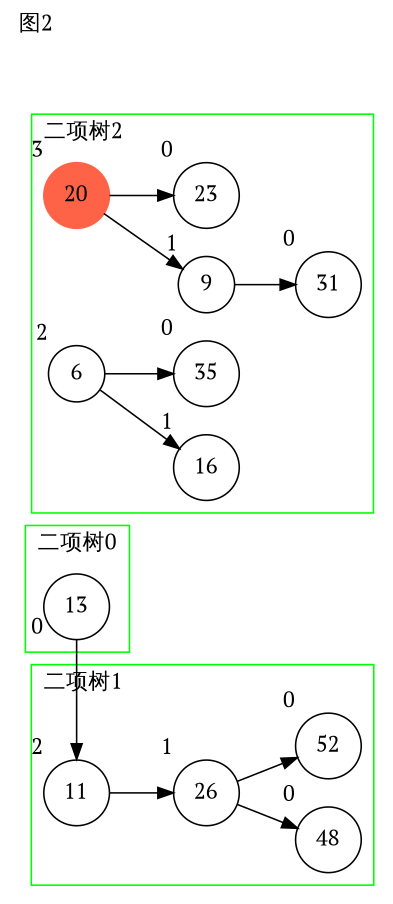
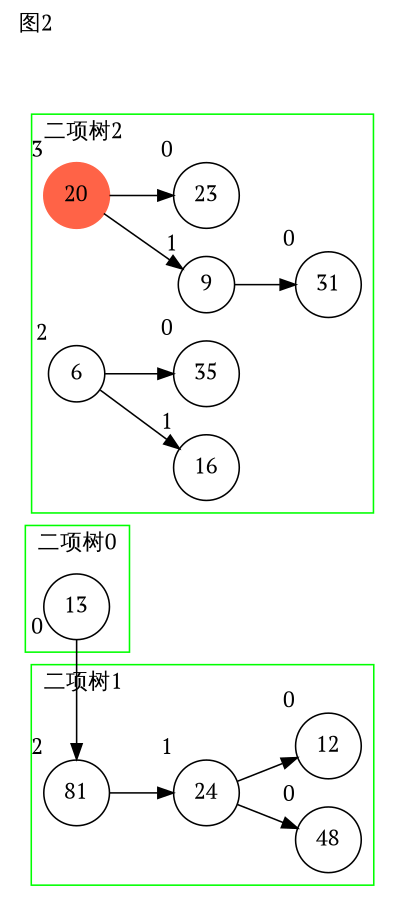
node "52 0": label "52 0" -> "12 0"
node "11 2": label "11 2" -> "81 2"
node "26 1": label "26 1" -> "24 1"
